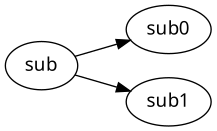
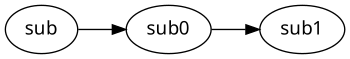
edge "sub" -> "sub1": now "sub0" -> "sub1"
